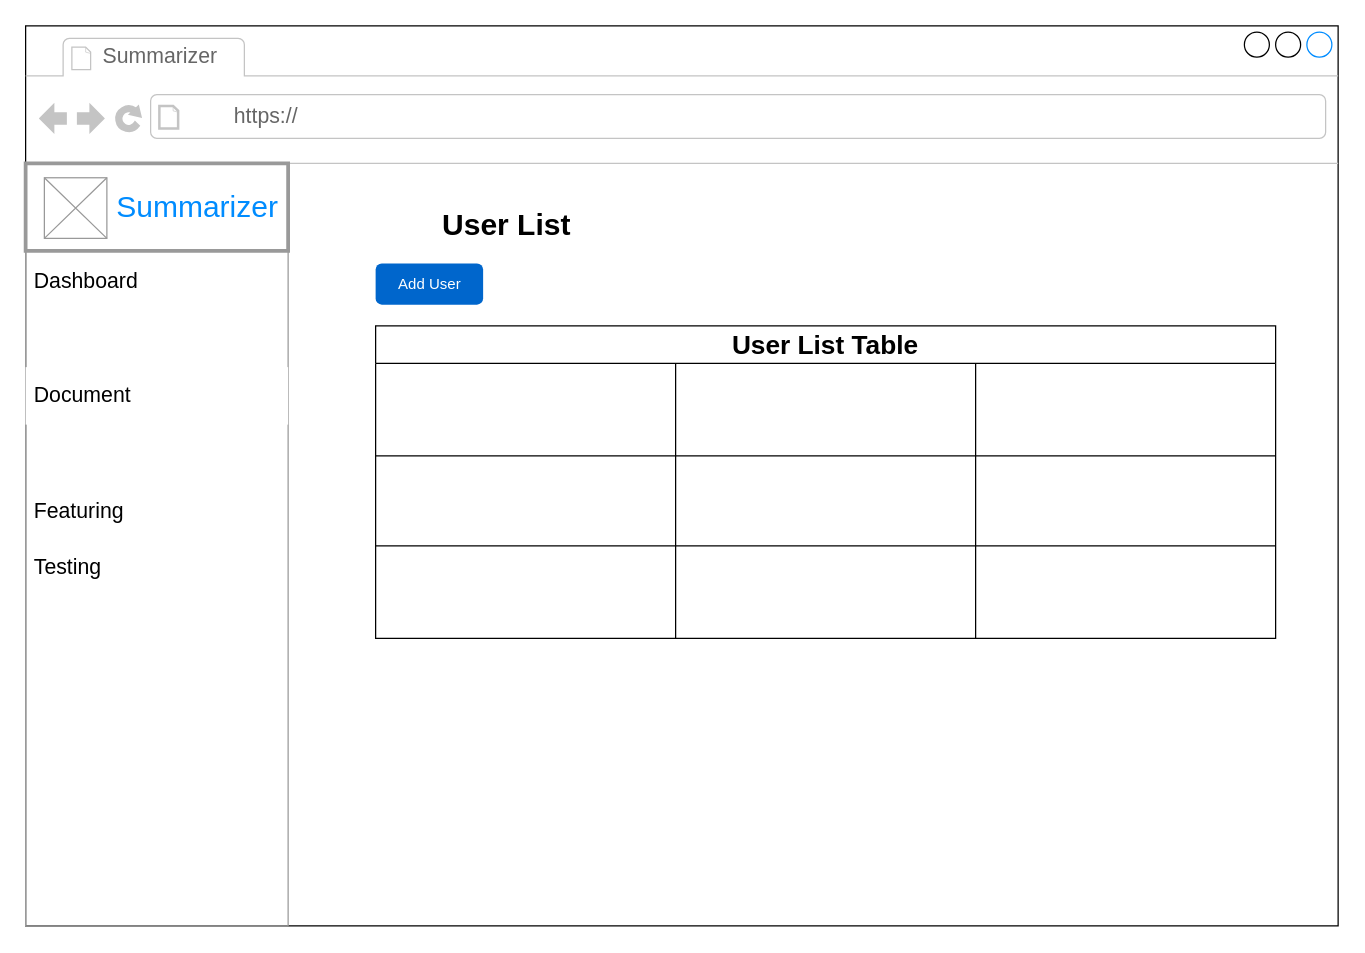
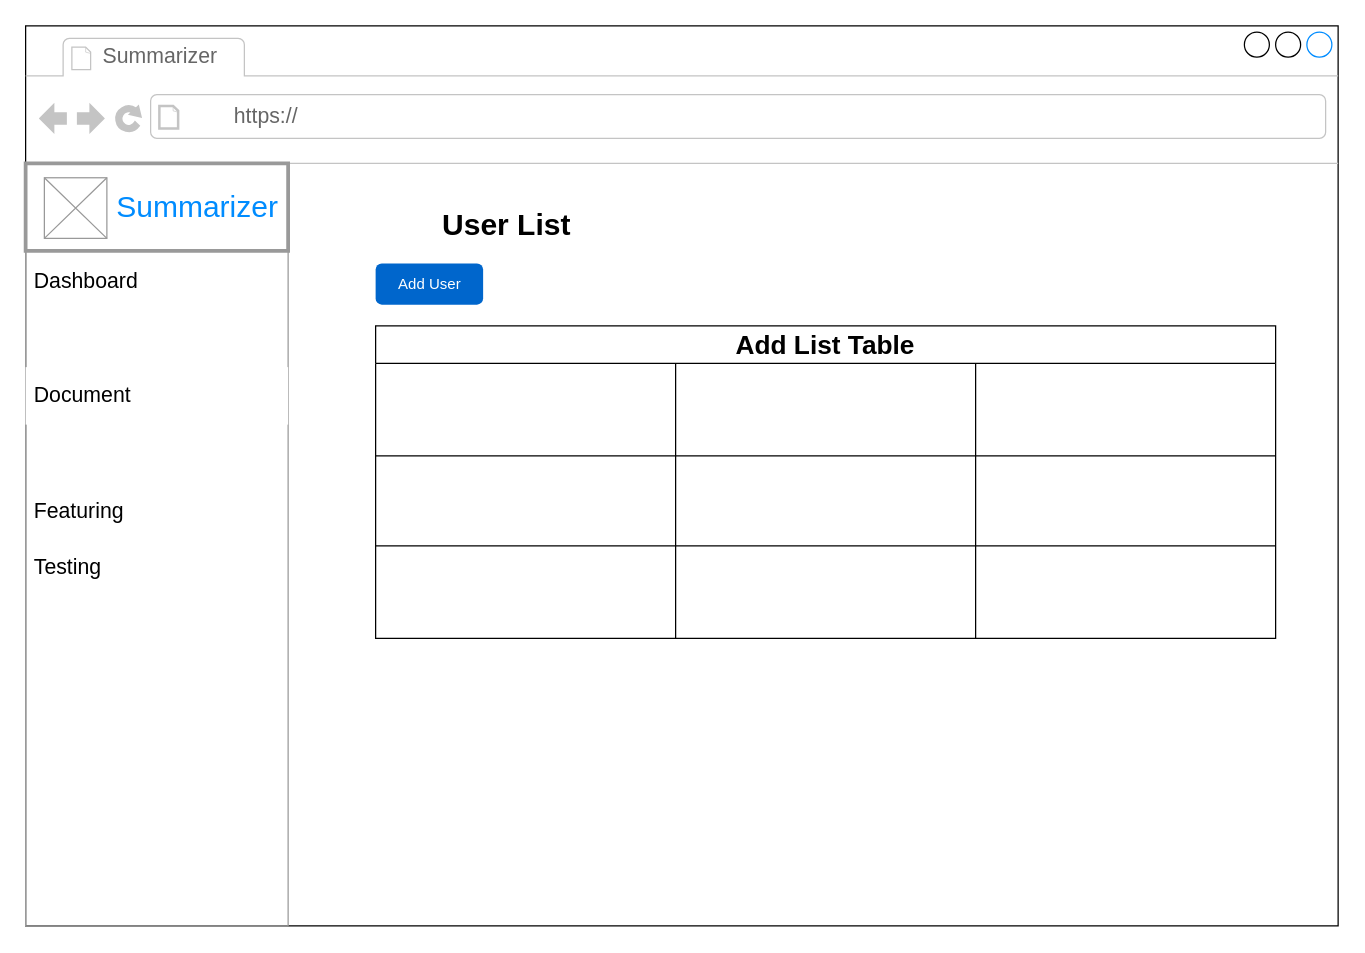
node "User List Table": label "User List Table" -> "Add List Table"
